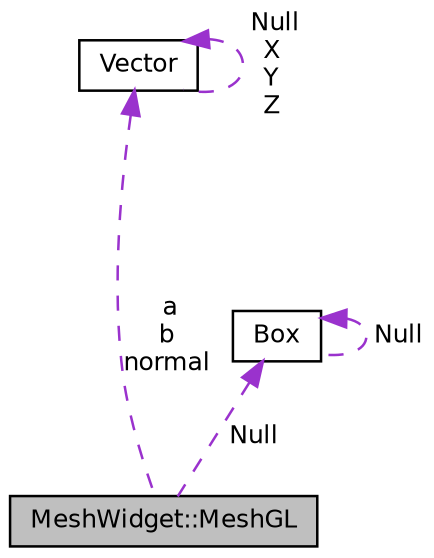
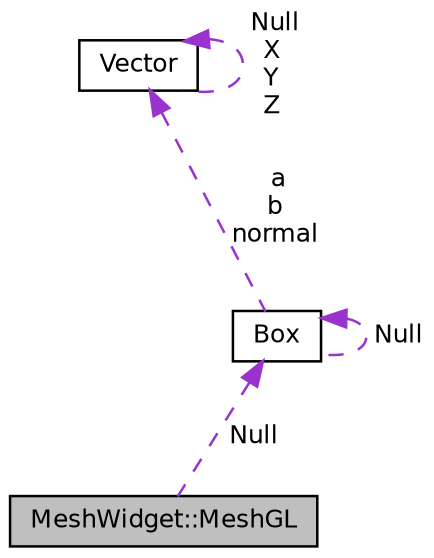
edge "MeshWidget::MeshGL" -> "Vector": now "Box" -> "Vector"
